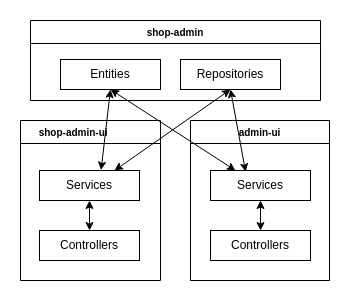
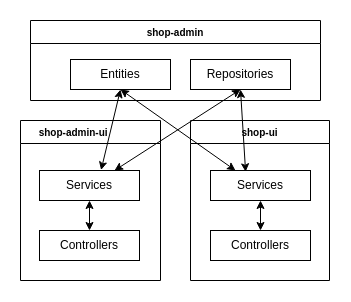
node "Entities": moved (111, 75) -> (121, 75)
node "Repositories": moved (231, 75) -> (241, 75)
node "admin-ui": label "admin-ui" -> "shop-ui"
